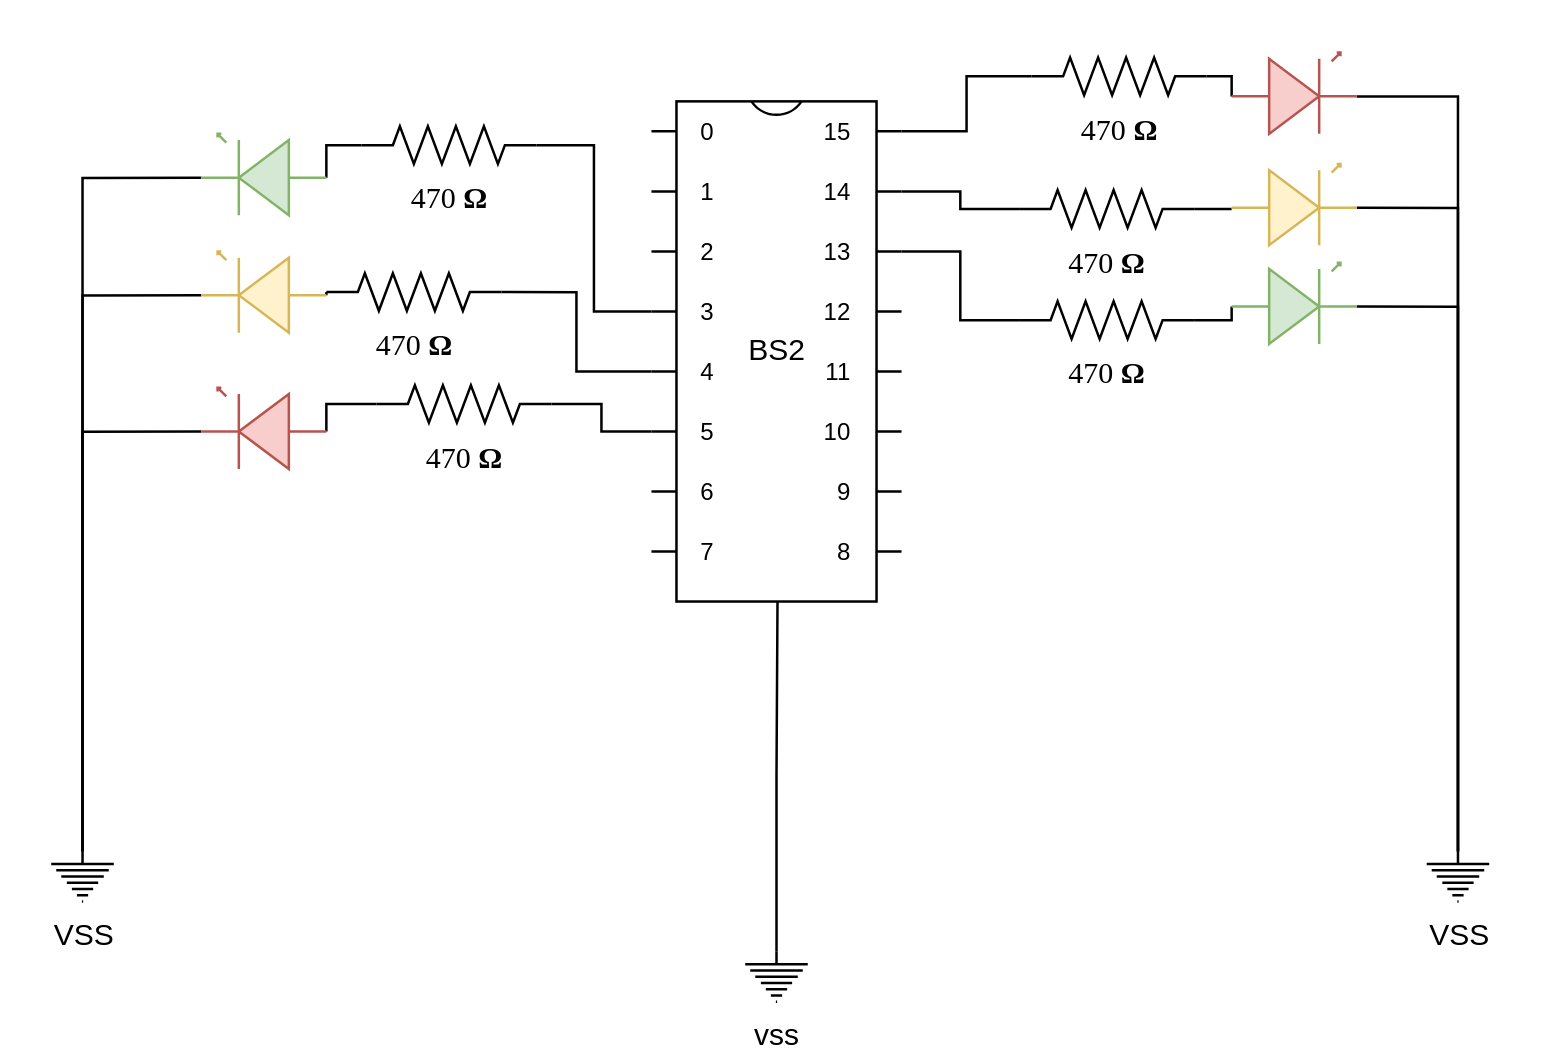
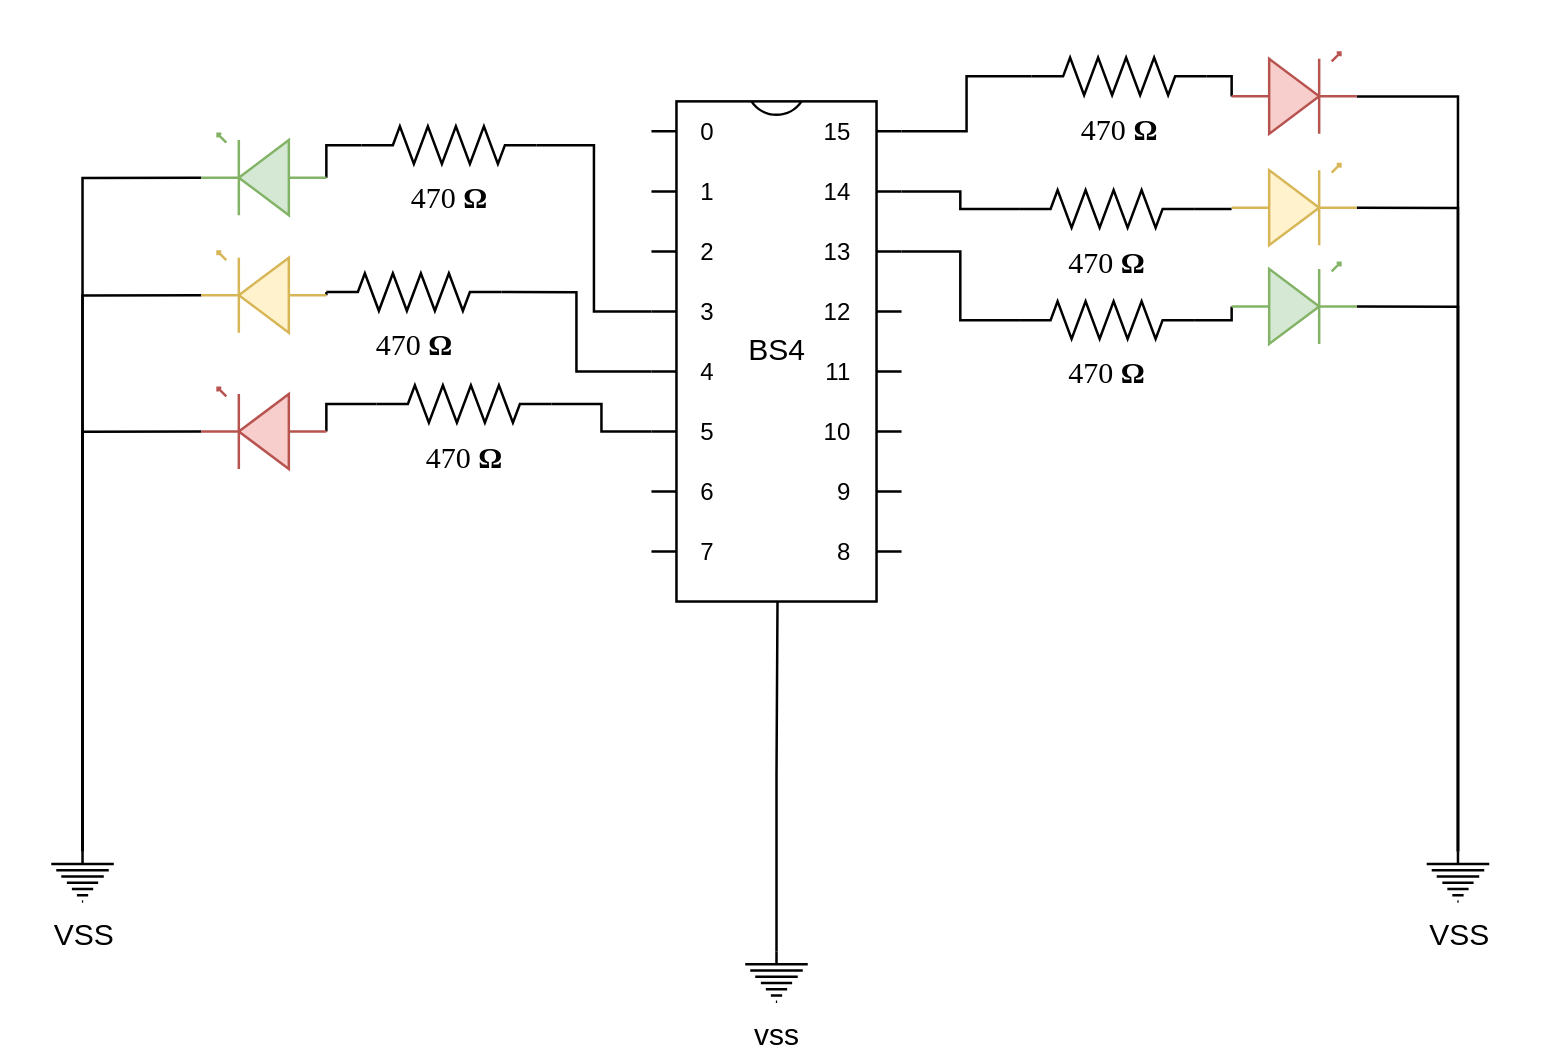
node "BS2": label "BS2" -> "BS4"
